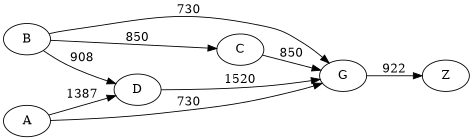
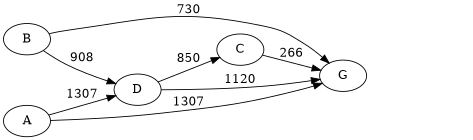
edge "B" -> "C": now "D" -> "C"
edge "C" -> "G": label "850" -> "266"
node "Z": removed
edge "D" -> "G": label "1520" -> "1120"
edge "A" -> "D": label "1387" -> "1307"
edge "A" -> "G": label "730" -> "1307"
